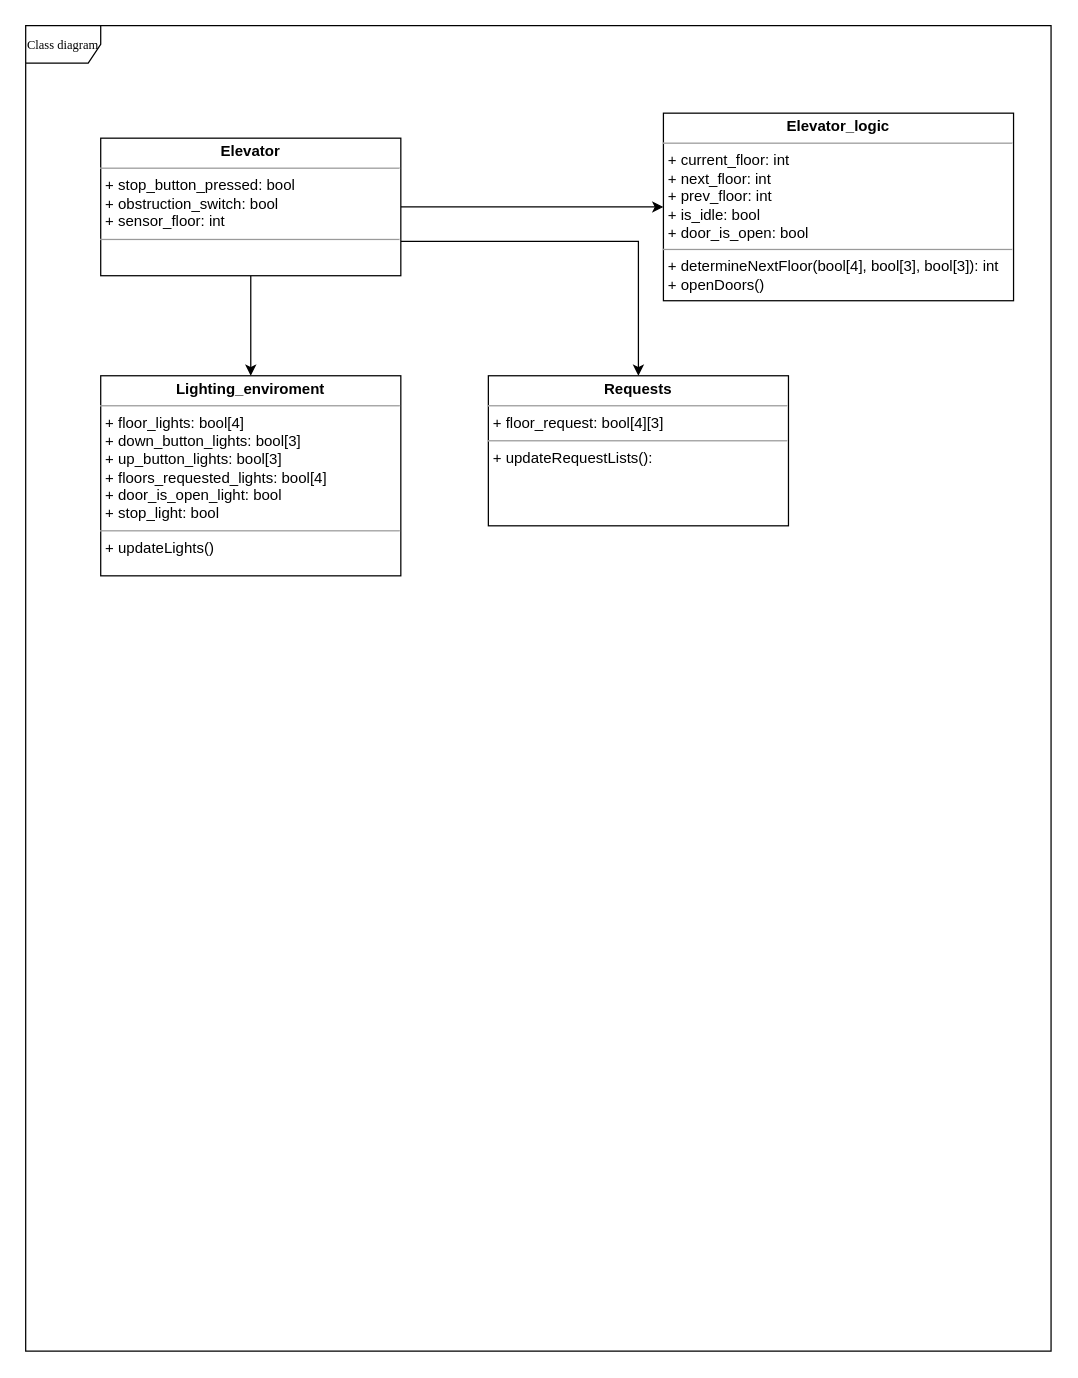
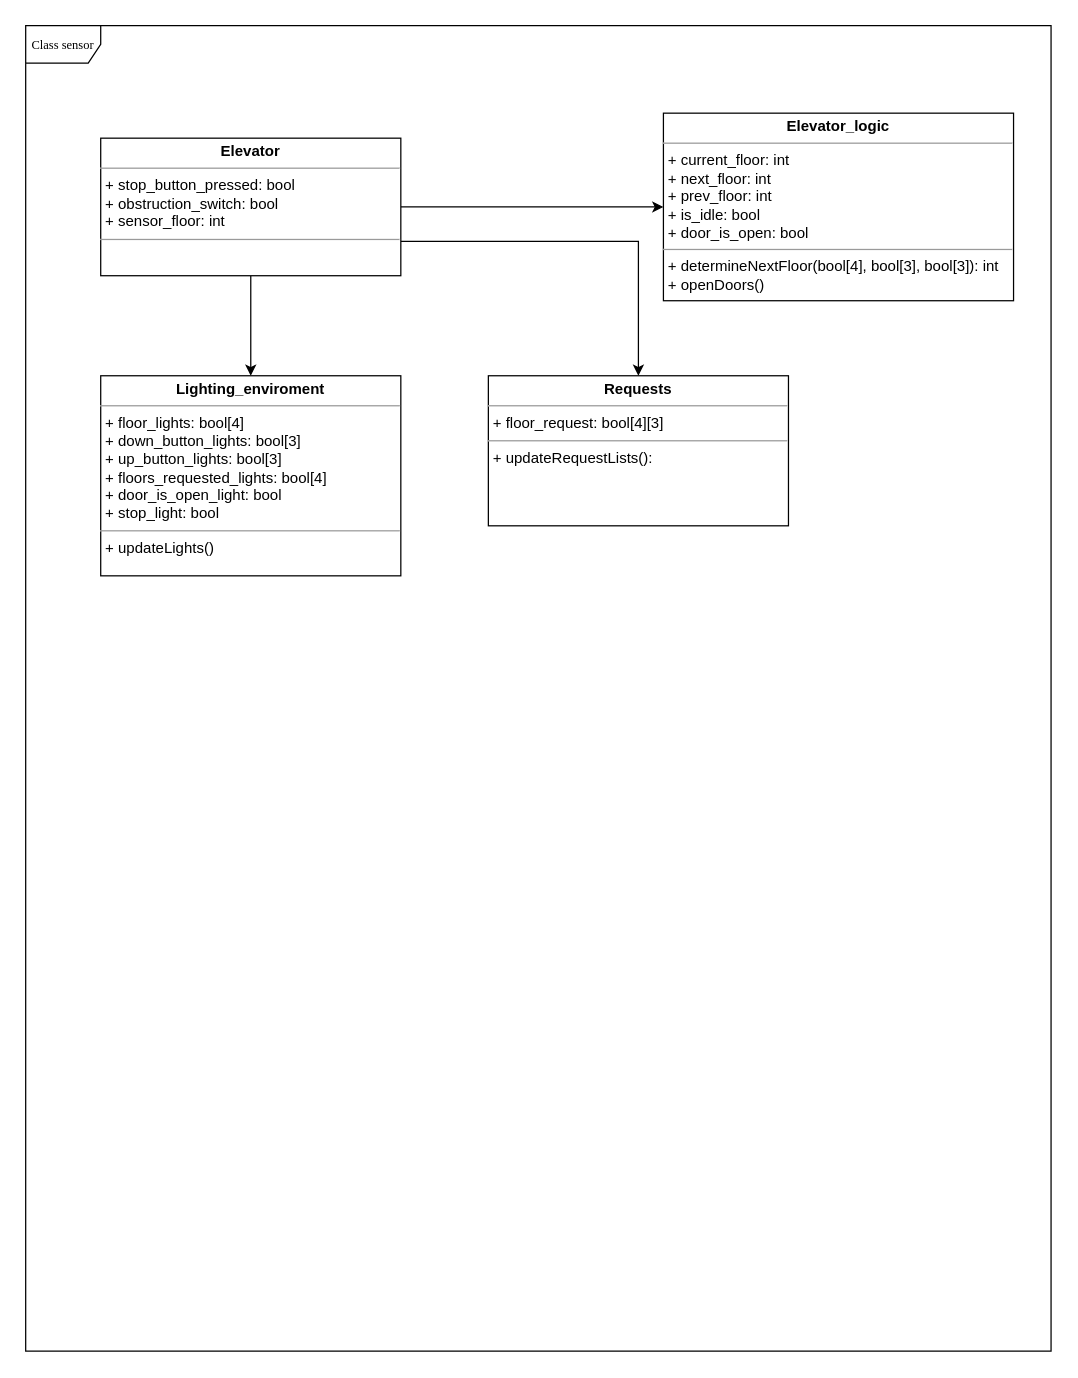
node "Class diagram": label "Class diagram" -> "Class sensor"
